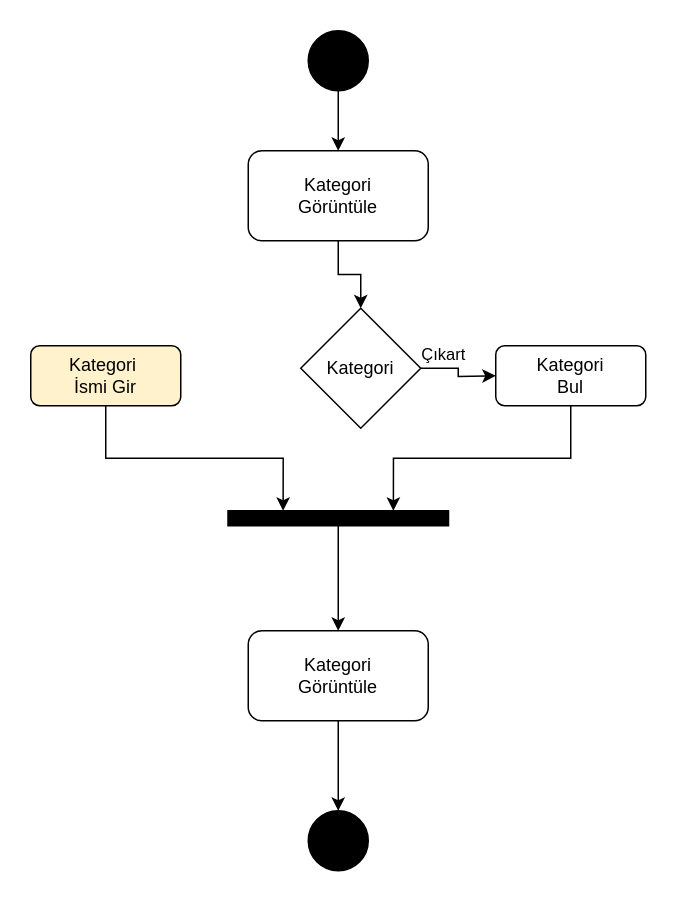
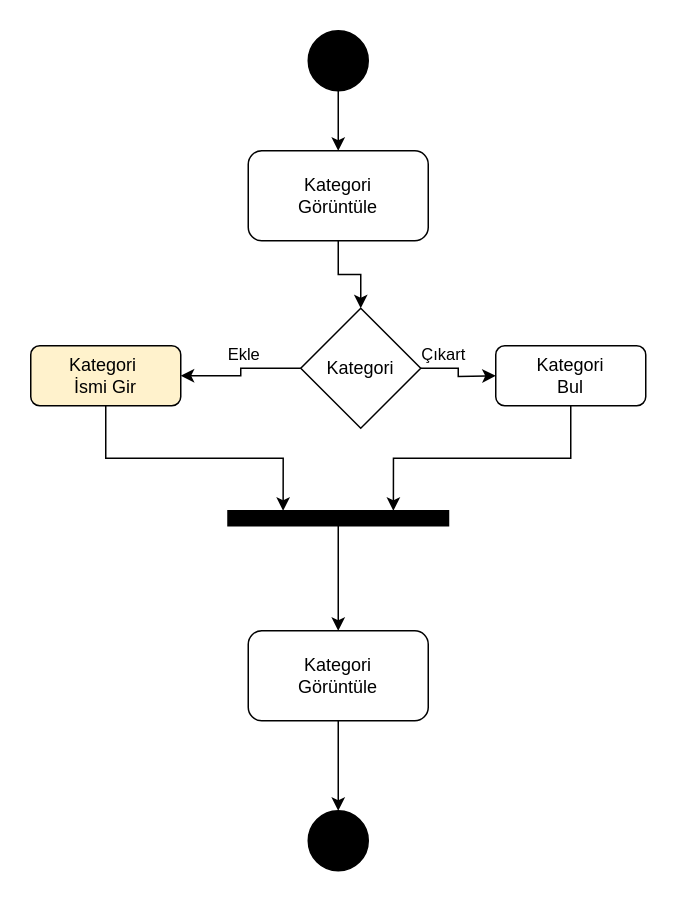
edge "Kategori" -> "Kategori İsmi Gir": added, label "Ekle"
